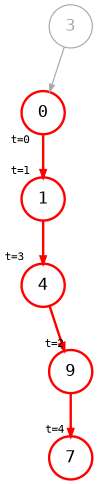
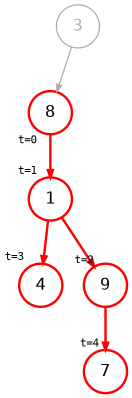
node "0": label "0" -> "8"
edge "4" -> "9": now "1" -> "9"
